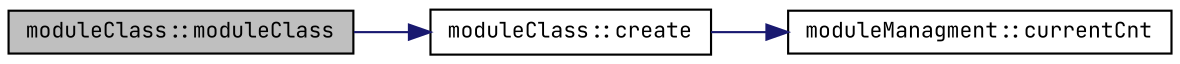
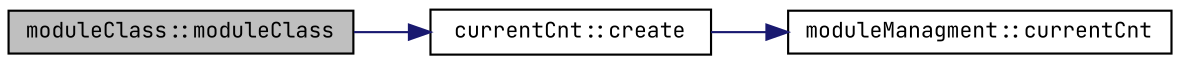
node "moduleClass::create": label "moduleClass::create" -> "currentCnt::create"
